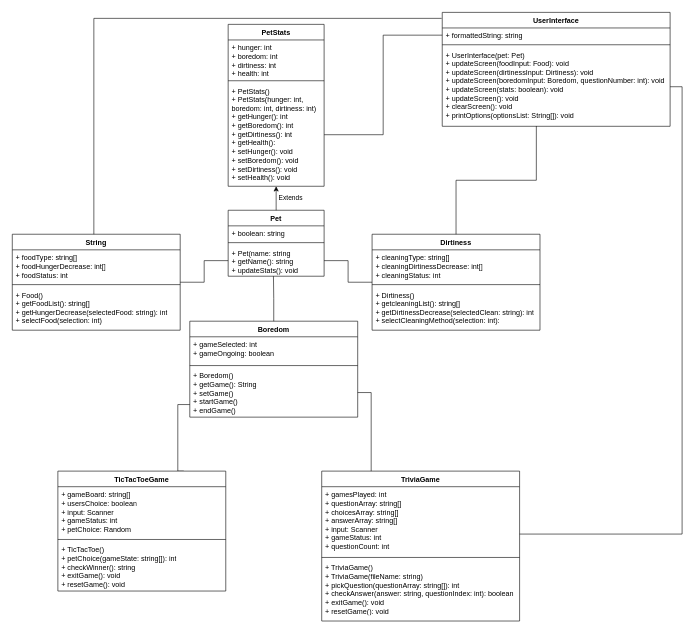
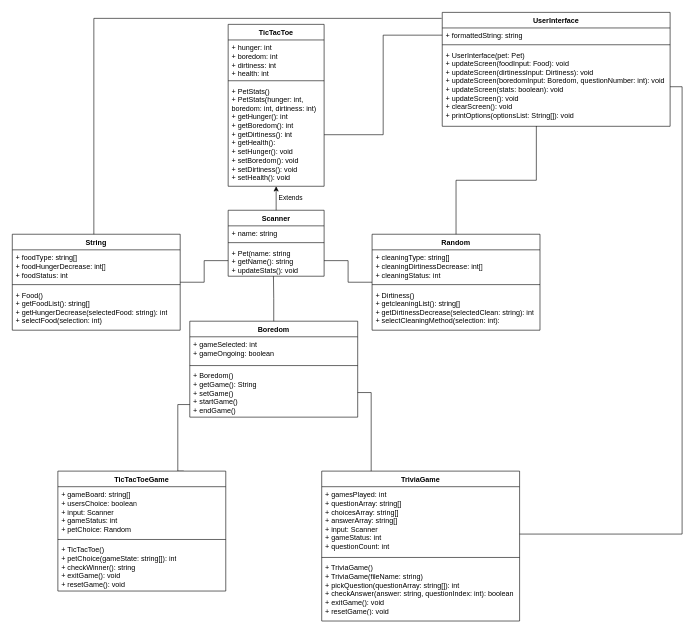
node "PetStats": label "PetStats" -> "TicTacToe"
node "Pet": label "Pet" -> "Scanner"
node "+ boolean: string": label "+ boolean: string" -> "+ name: string"
node "Dirtiness": label "Dirtiness" -> "Random"
